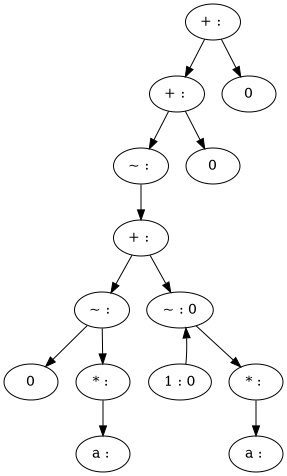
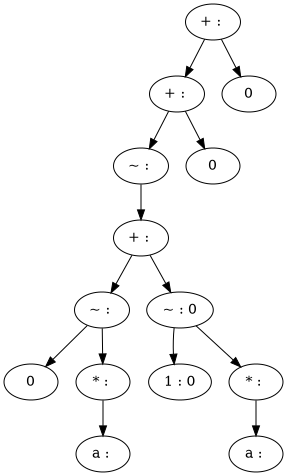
edge "1 : 0" -> "~ : 0": reversed
